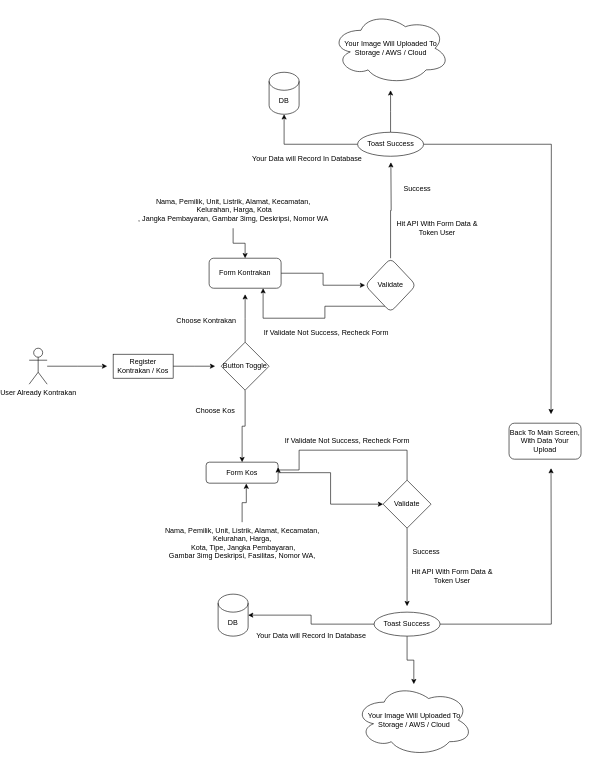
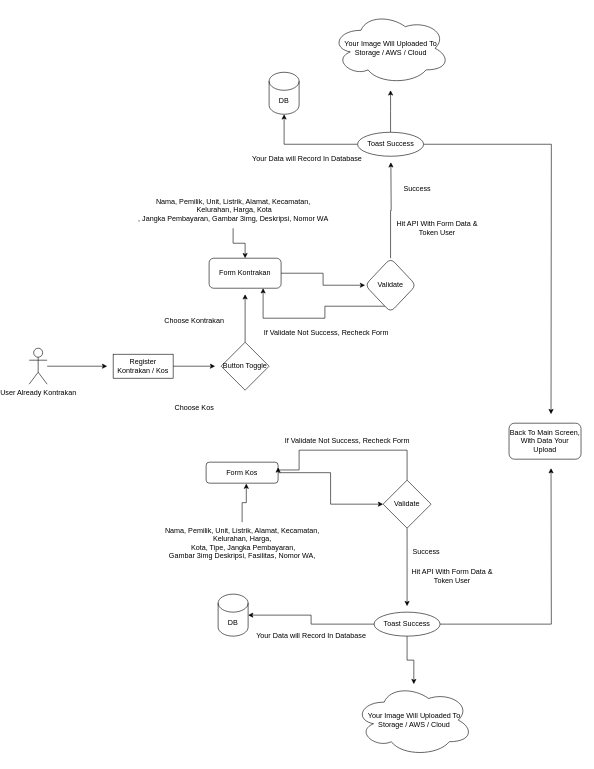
node "Choose Kontrakan": moved (206, 321) -> (194, 321)
node "Choose Kos": moved (215, 411) -> (194, 408)
edge "Button Toggle" -> "Form Kos": removed
